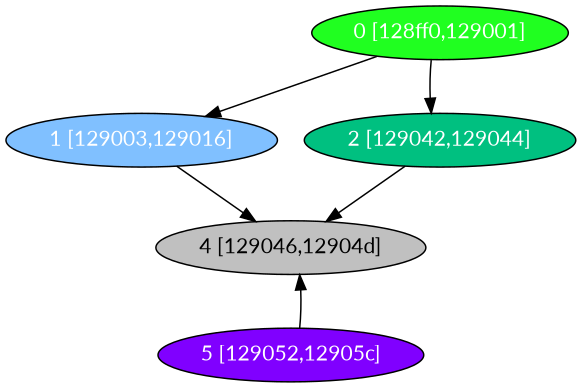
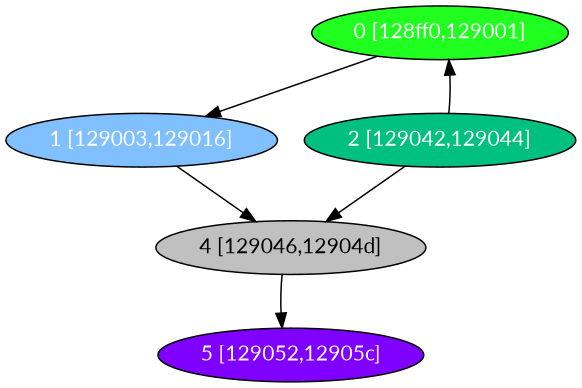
edge "0 [128ff0,129001]" -> "2 [129042,129044]": reversed
edge "5 [129052,12905c]" -> "4 [129046,12904d]": reversed
